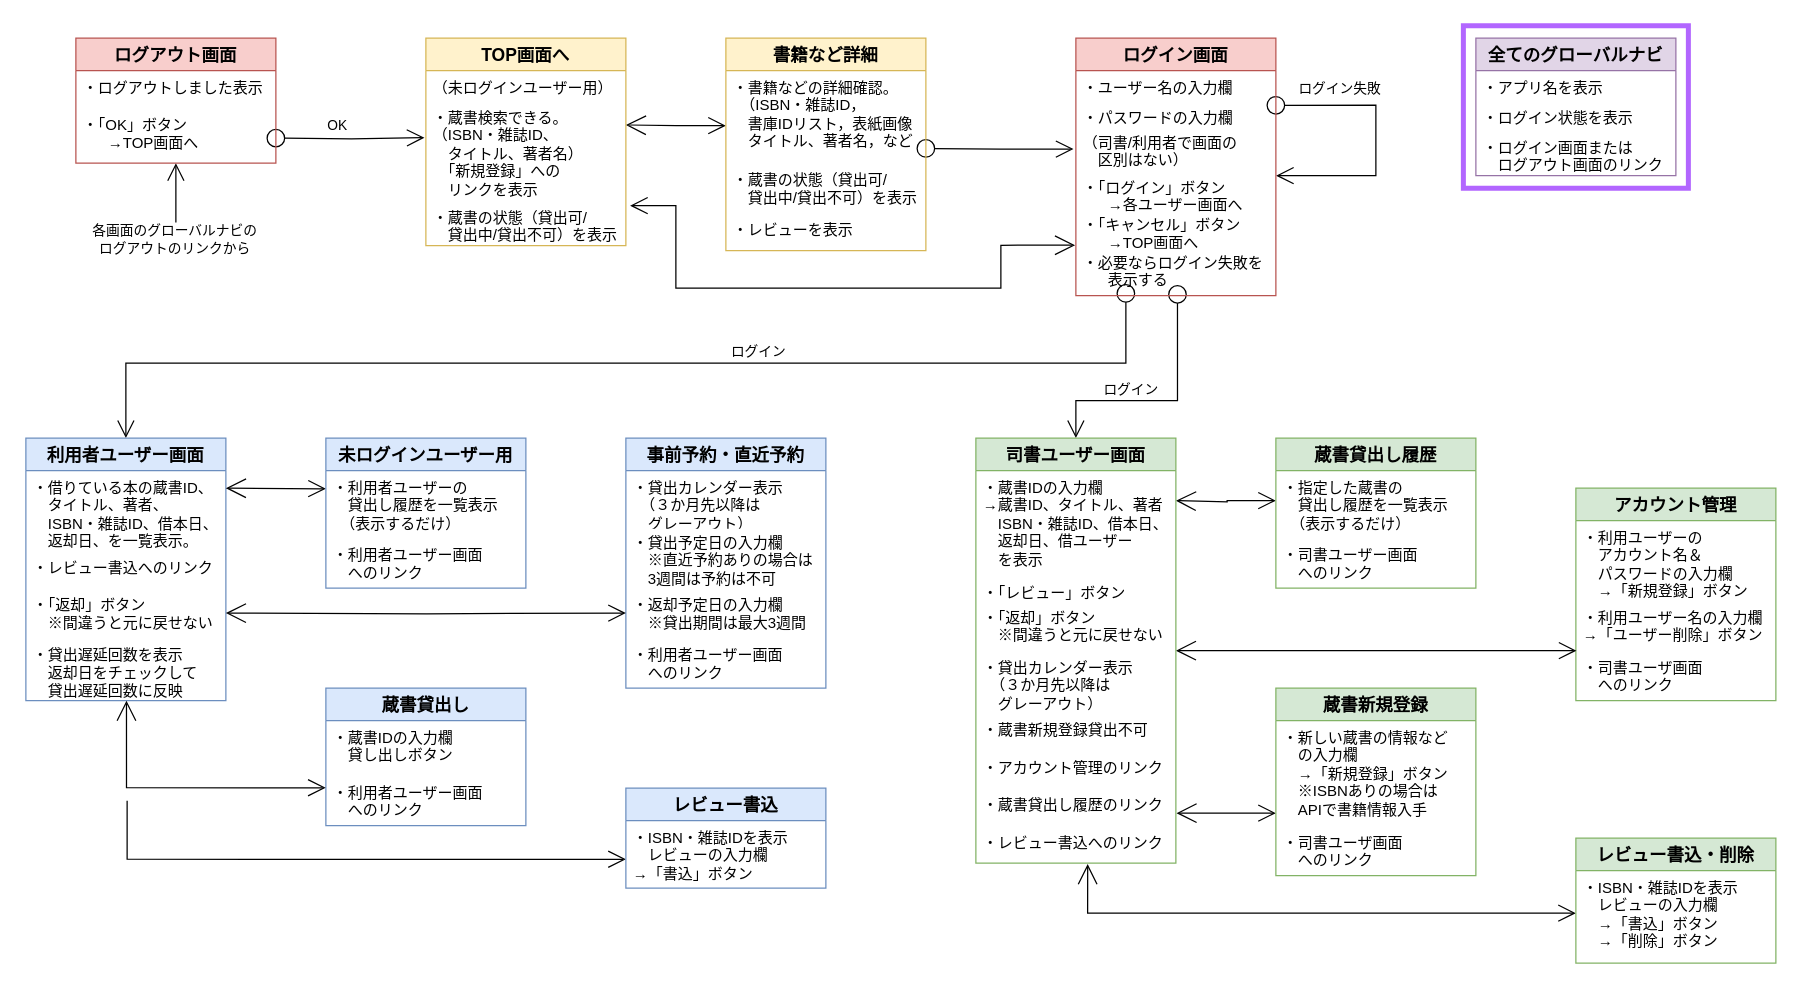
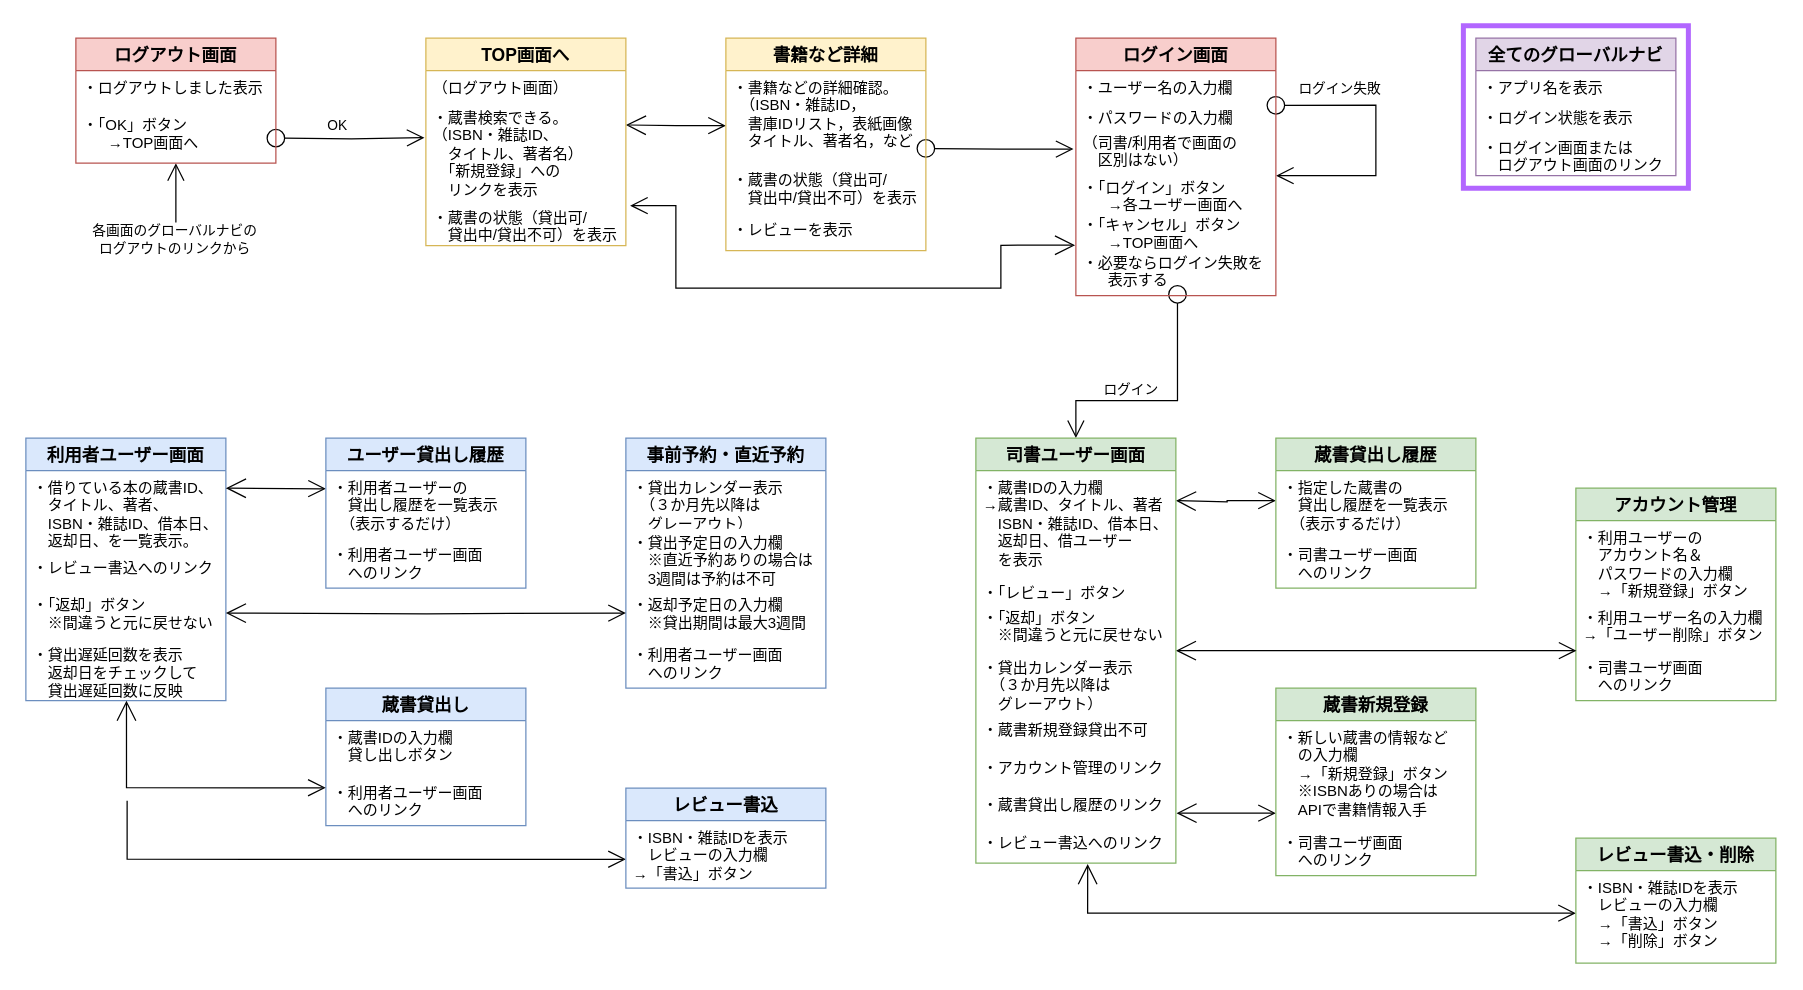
node "（未ログインユーザー用）": label "（未ログインユーザー用）" -> "（ログアウト画面）"
edge "・必要ならログイン失敗を 表示する" -- "利用者ユーザー画面": removed, label "ログイン"
node "未ログインユーザー用": label "未ログインユーザー用" -> "ユーザー貸出し履歴"
